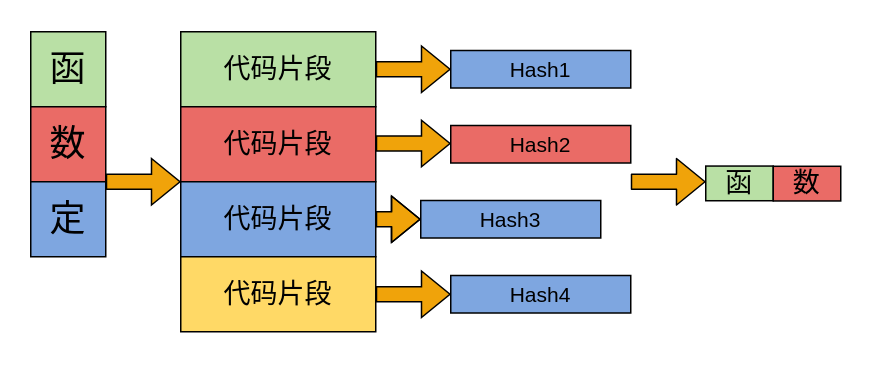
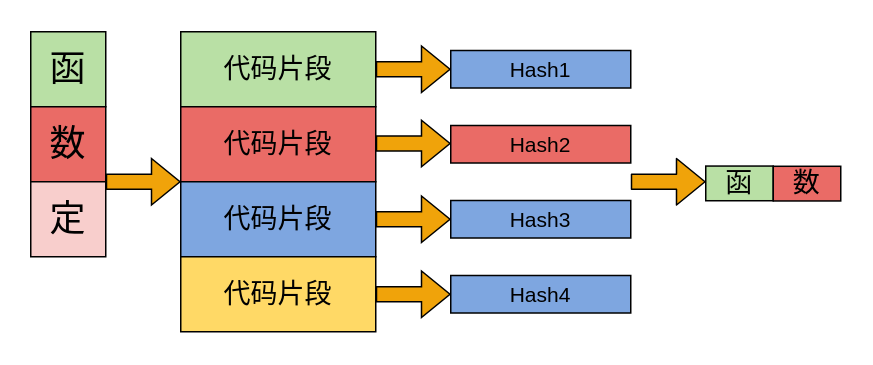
node "定": fillcolor #7ea6e0 -> #f8cecc
node "Hash3": moved (511, 219) -> (541, 219)
